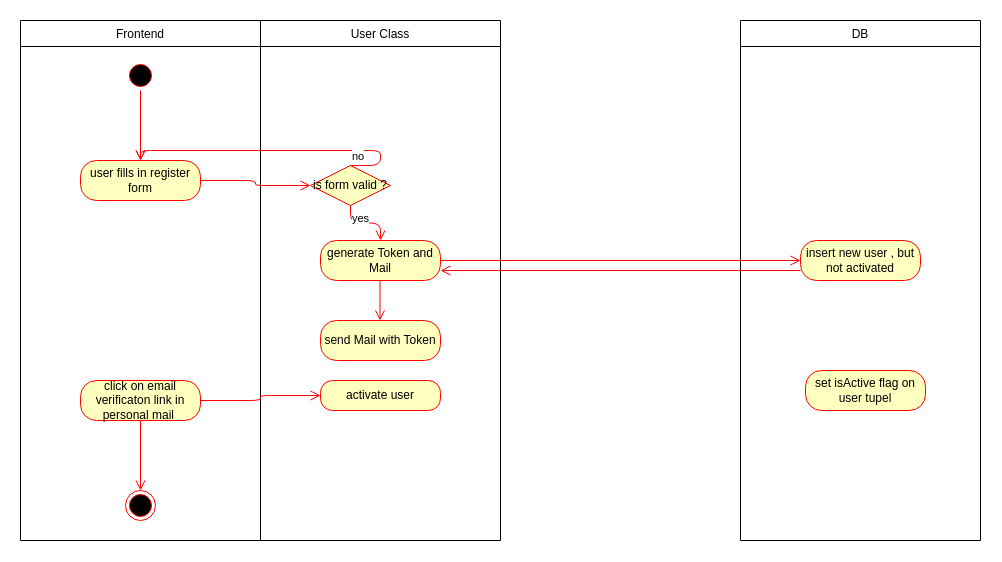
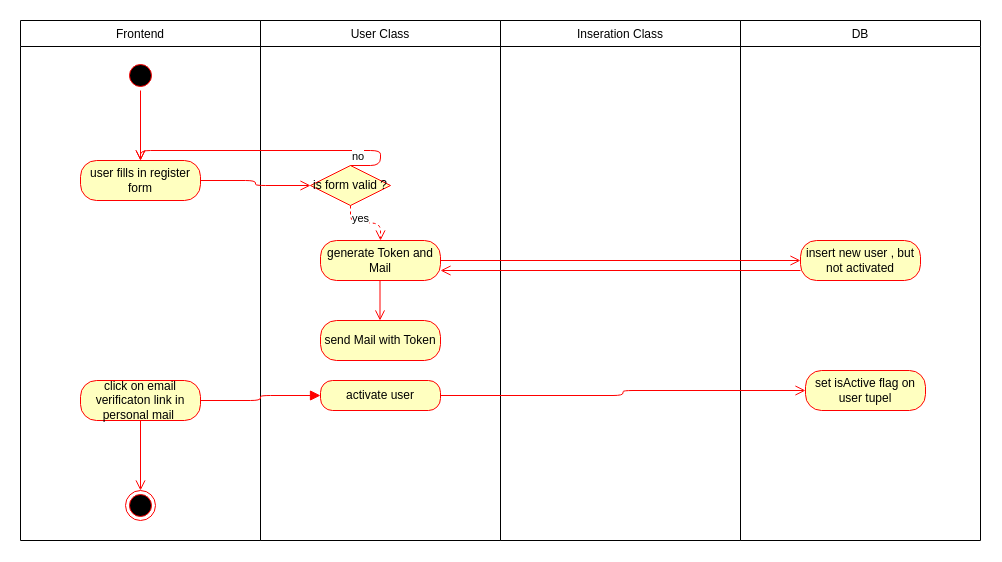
edge "is form valid ?" -> "generate Token and Mail": style solid -> dashed
node "Inseration Class": added
edge "activate user" -> "set isActive flag on user tupel": added
edge "click on email verificaton link in personal mail" -> "activate user": arrowhead open -> block
